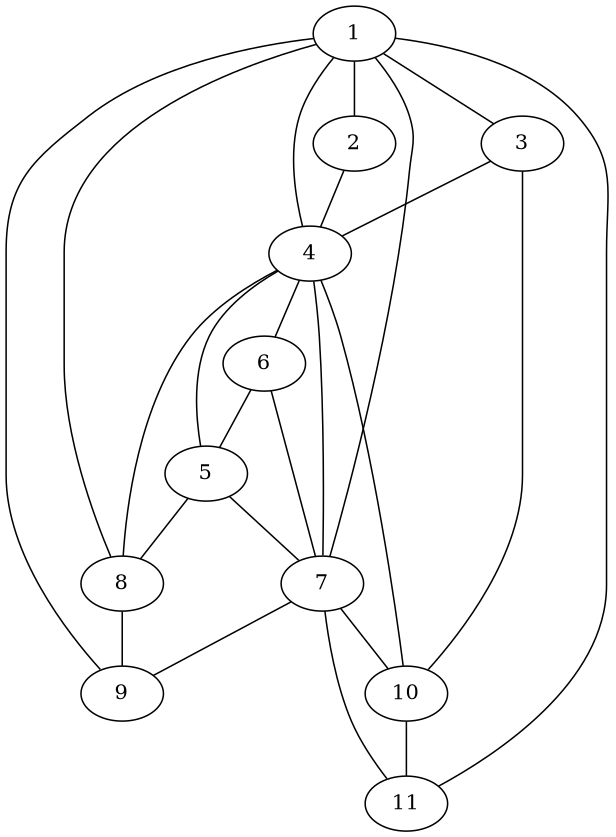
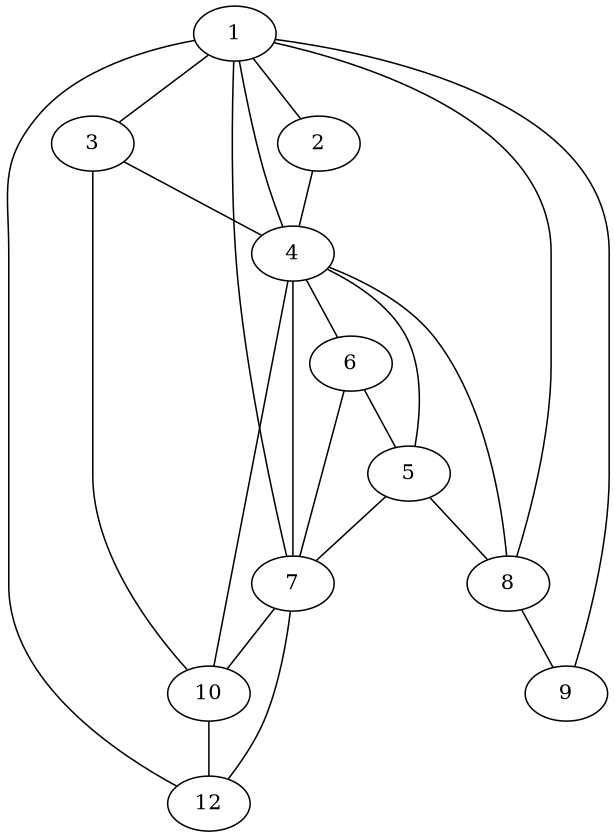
edge "7" -- "9": removed
node "11": label "11" -> "12"
